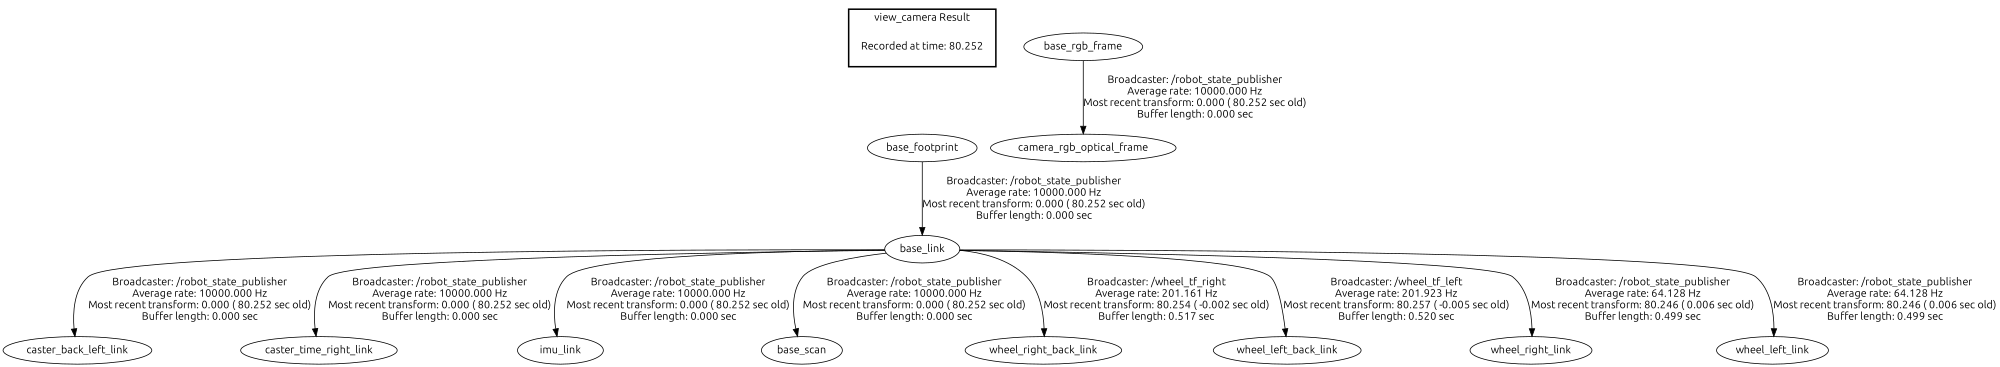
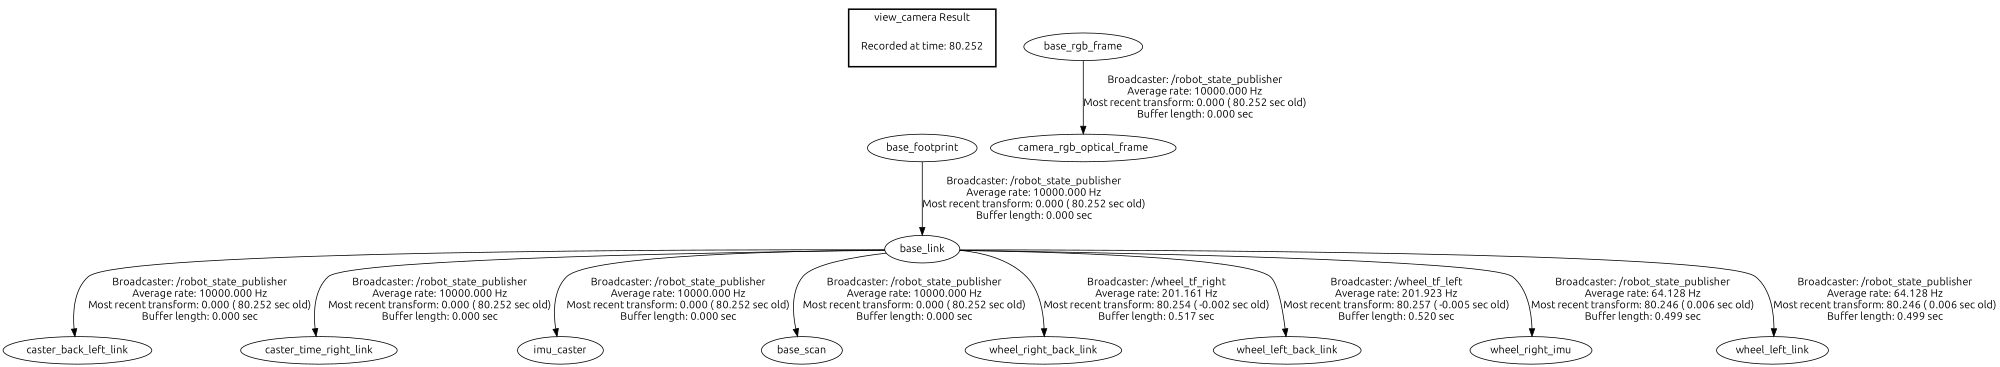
node "imu_link": label "imu_link" -> "imu_caster"
node "wheel_right_link": label "wheel_right_link" -> "wheel_right_imu"
